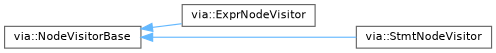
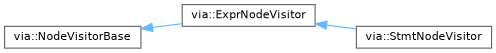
edge "via::StmtNodeVisitor" -> "via::NodeVisitorBase": now "via::StmtNodeVisitor" -> "via::ExprNodeVisitor"
